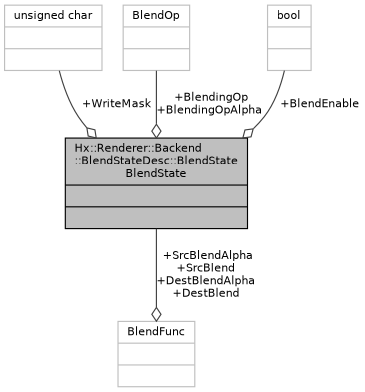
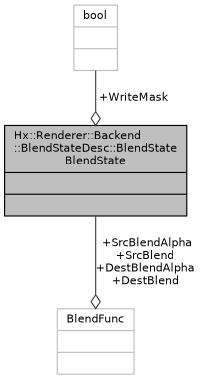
node "unsigned char": removed
node "BlendOp": removed
edge "bool" -> "Hx::Renderer::Backend": label " +BlendEnable" -> " +WriteMask"
